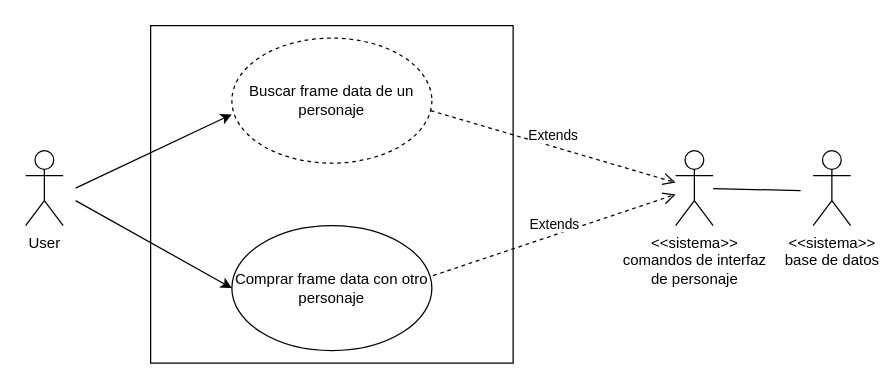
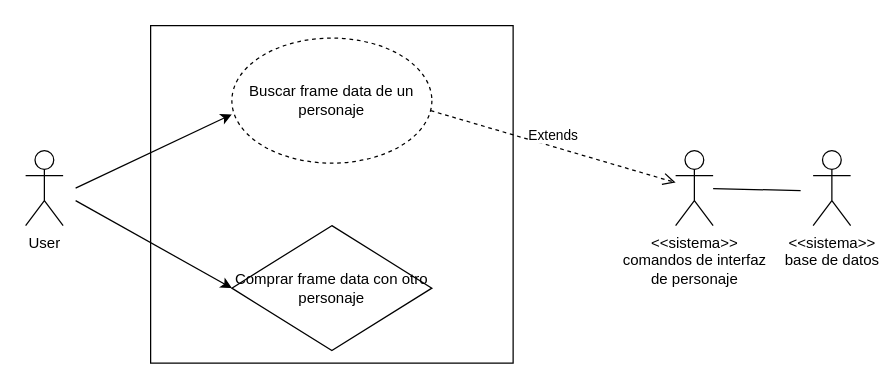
edge "Comprar frame data con otro personaje" -> "<<sistema>> comandos de interfaz de personaje": removed, label "Extends"
node "Comprar frame data con otro personaje": shape ellipse -> diamond
